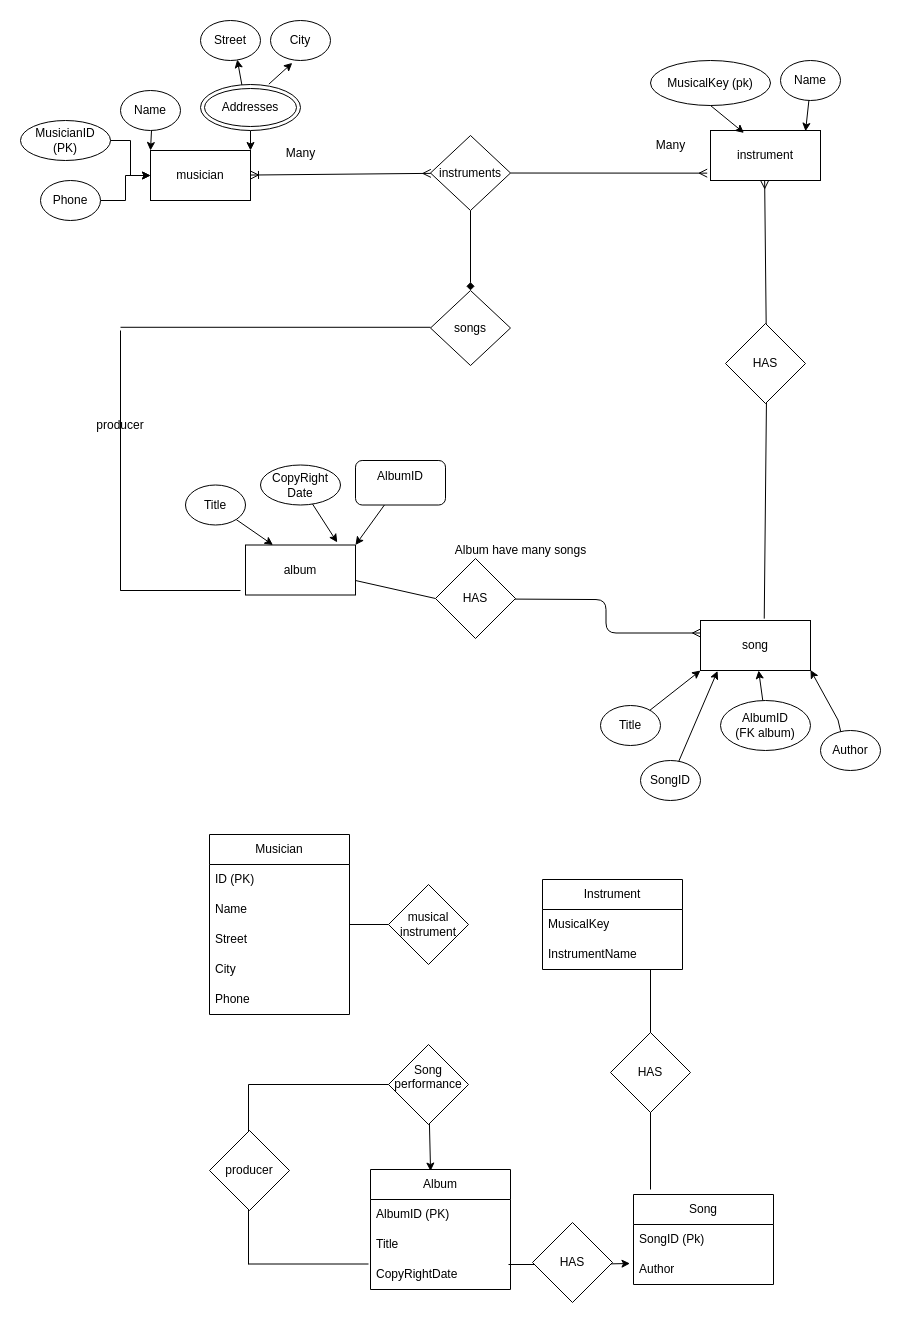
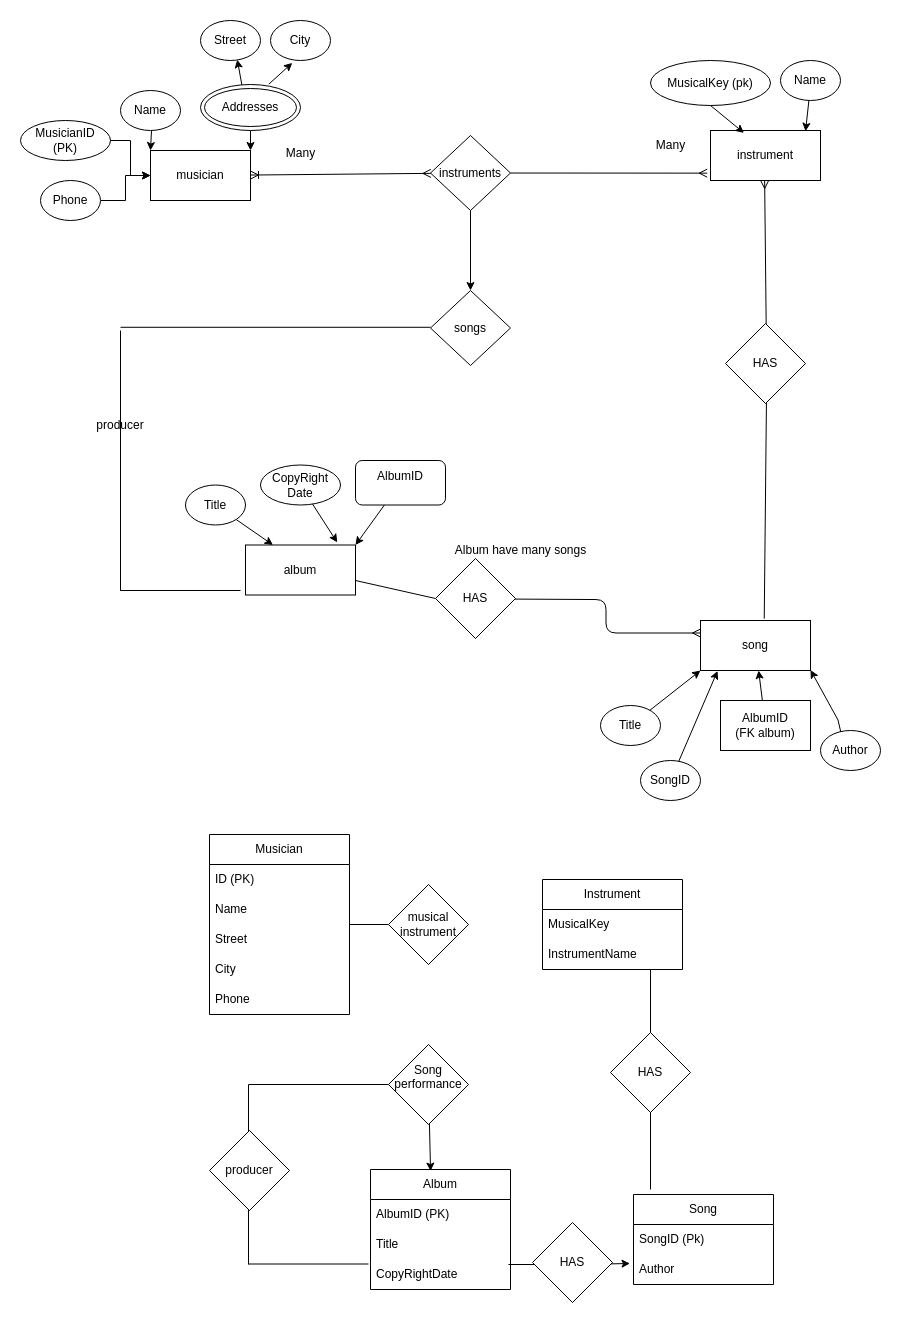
edge "instruments" -> "songs": arrowhead diamond -> classic
node "AlbumID (FK album)": shape ellipse -> rectangle
